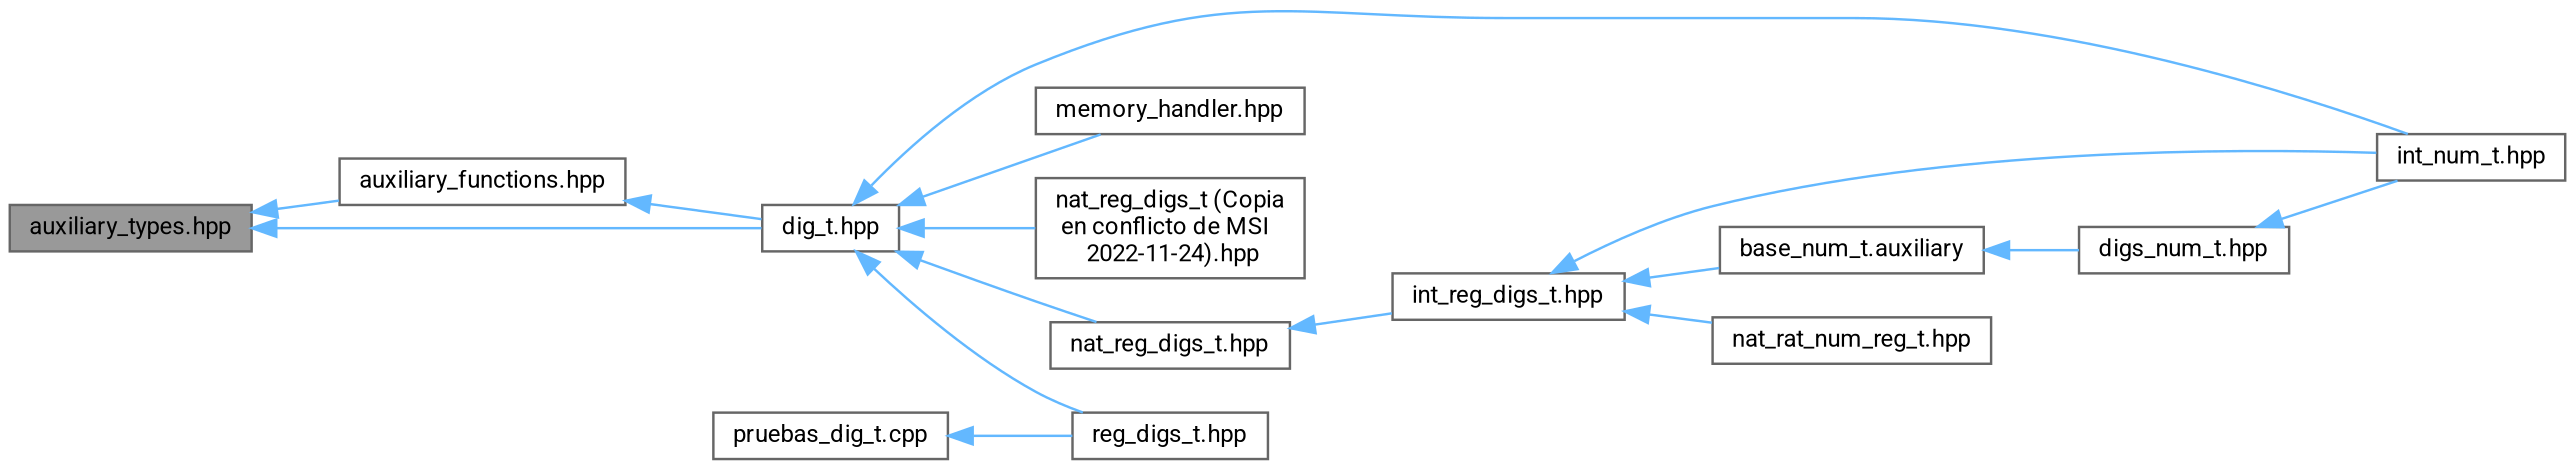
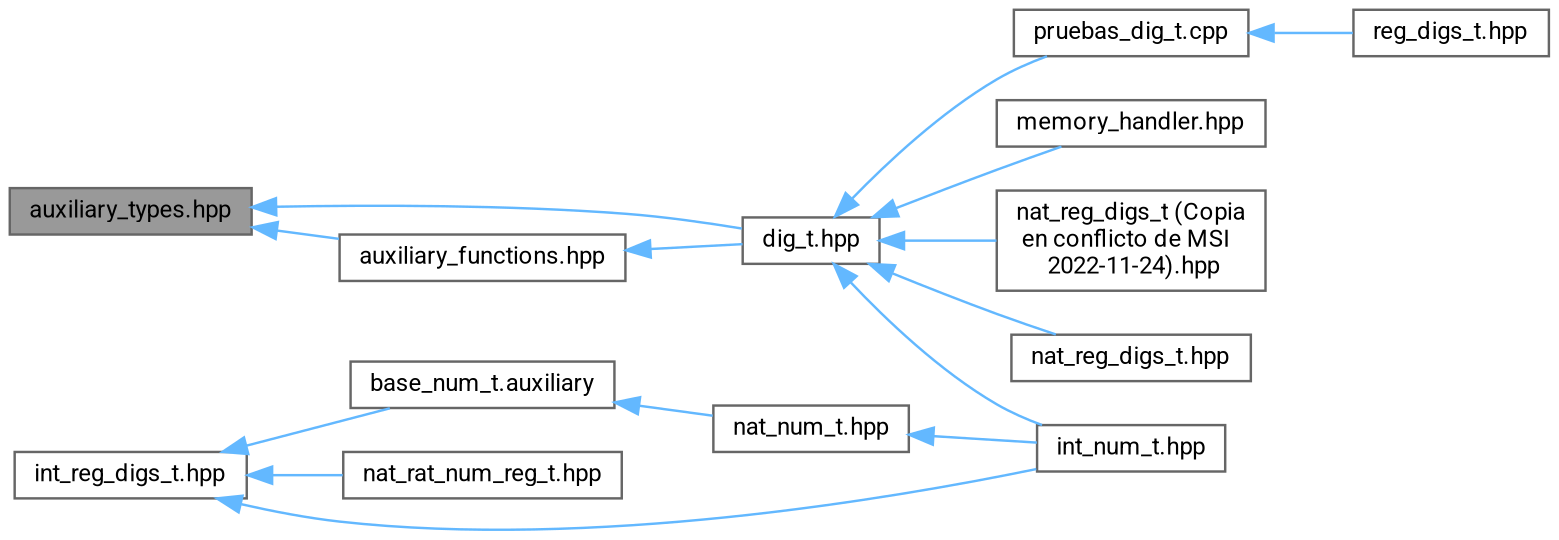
node "digs_num_t.hpp": label "digs_num_t.hpp" -> "nat_num_t.hpp"
edge "int_reg_digs_t.hpp" -> "nat_reg_digs_t.hpp": removed
edge "reg_digs_t.hpp" -> "dig_t.hpp": now "pruebas_dig_t.cpp" -> "dig_t.hpp"
